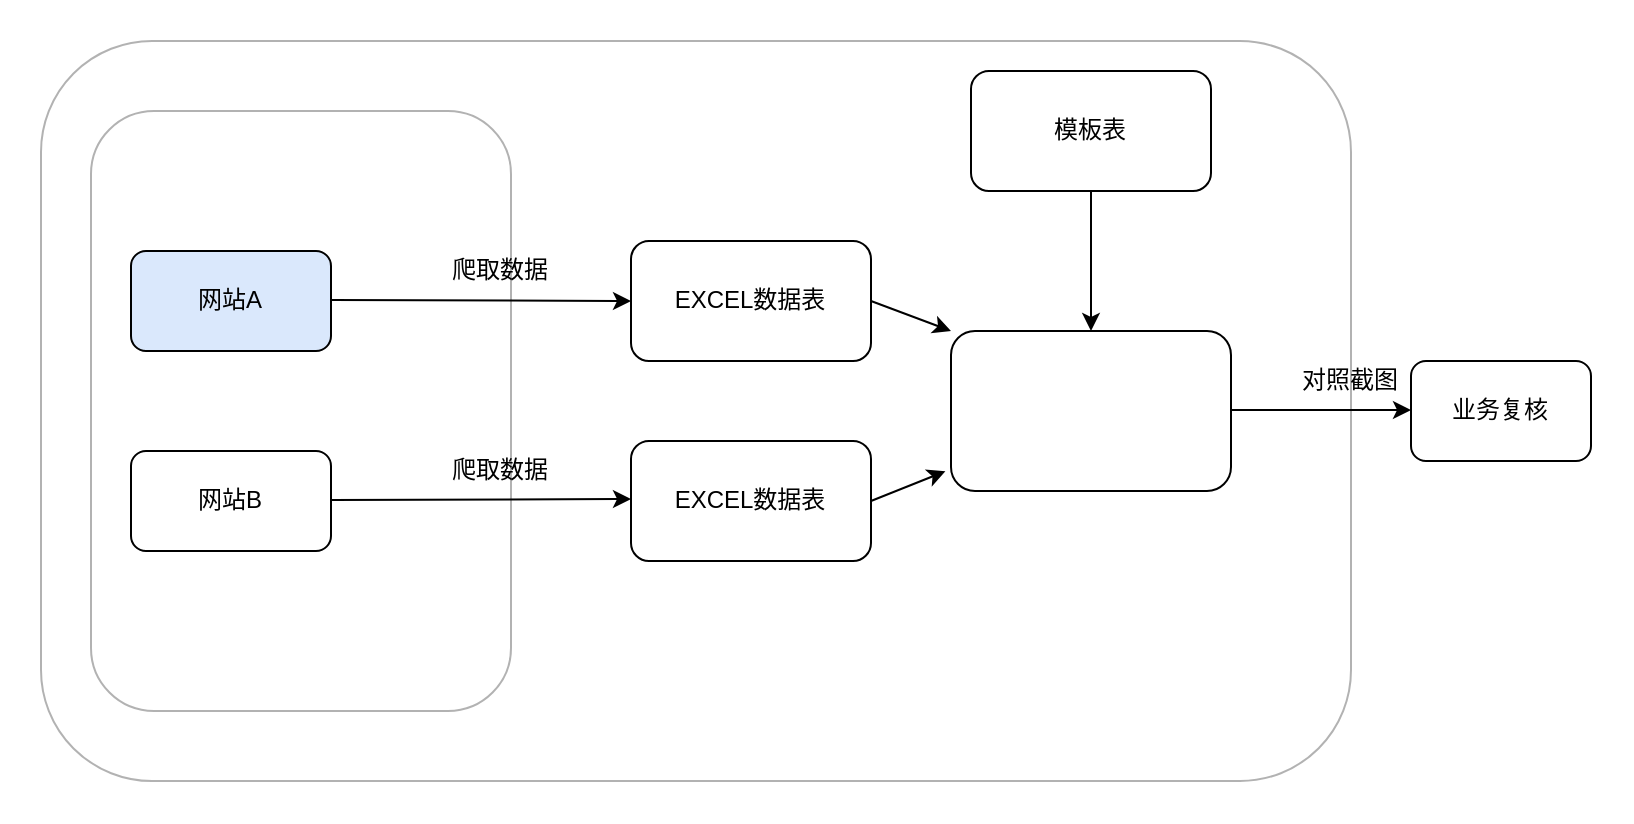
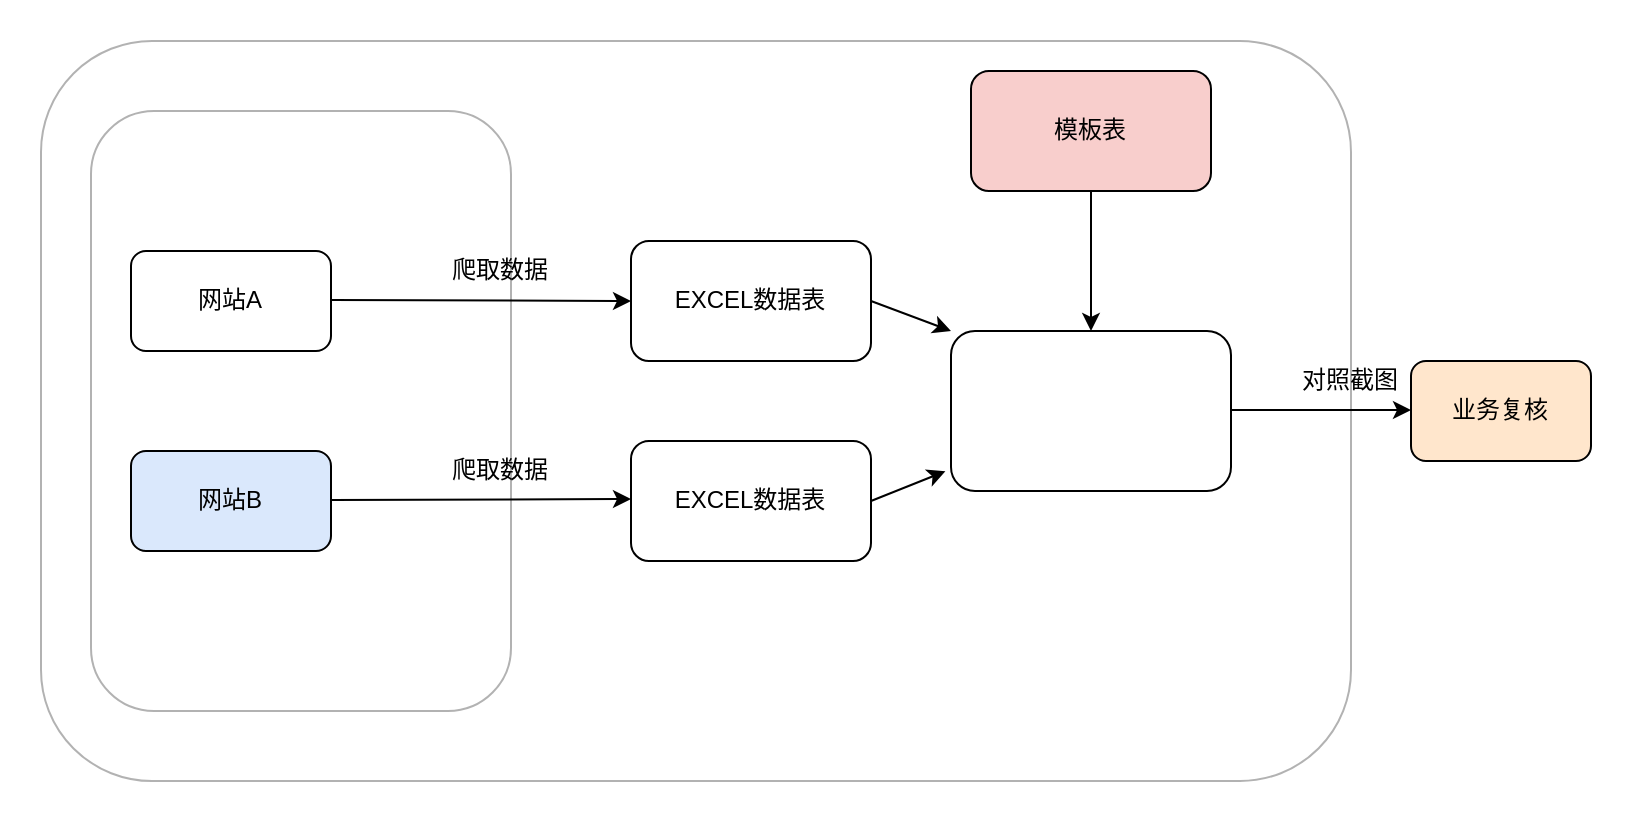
node "模板表": fillcolor #ffffff -> #f8cecc
node "网站A": fillcolor #dae8fc -> #ffffff
node "业务复核": fillcolor #ffffff -> #ffe6cc
node "网站B": fillcolor #ffffff -> #dae8fc
